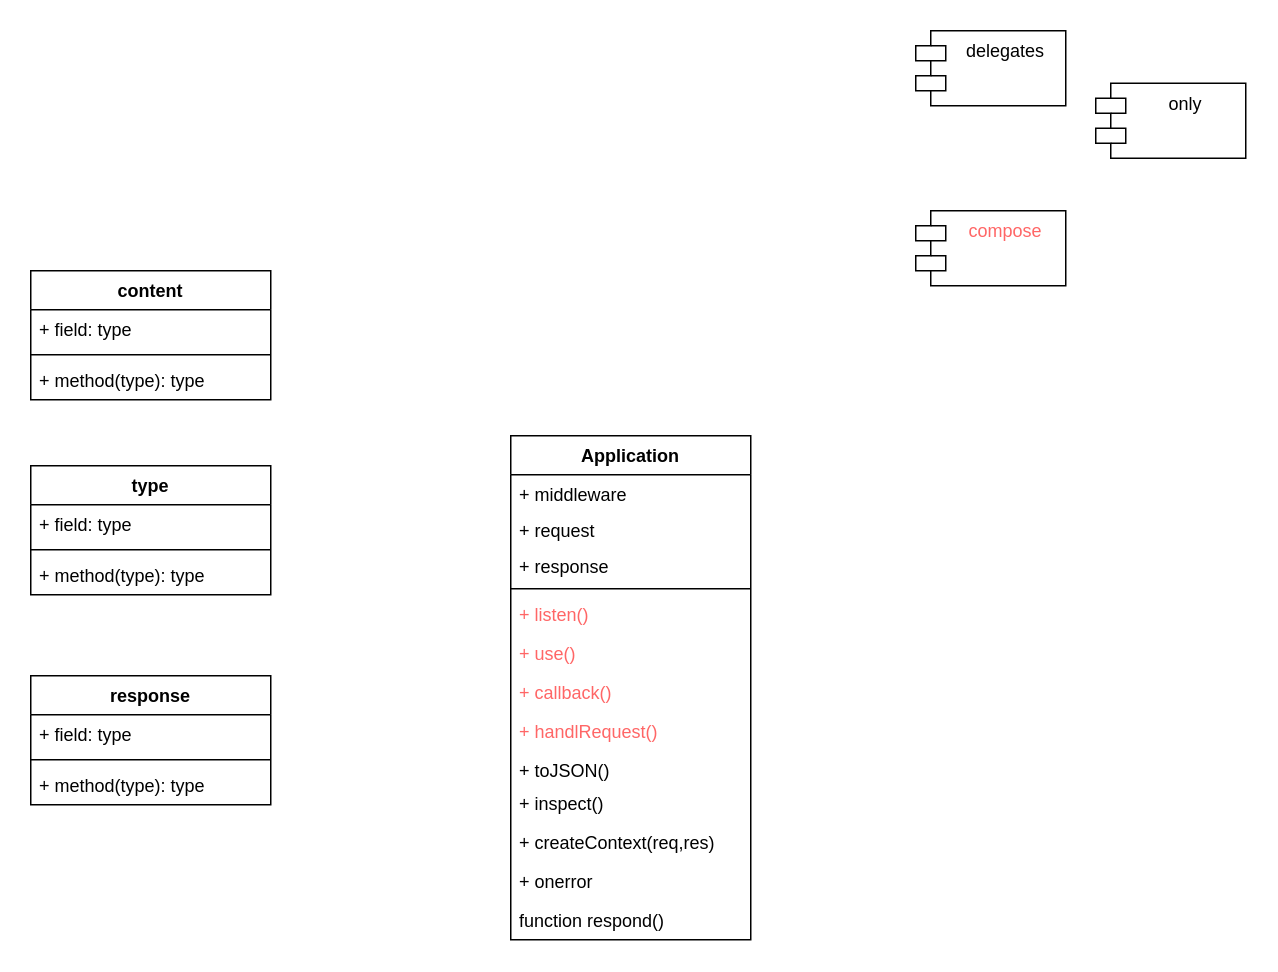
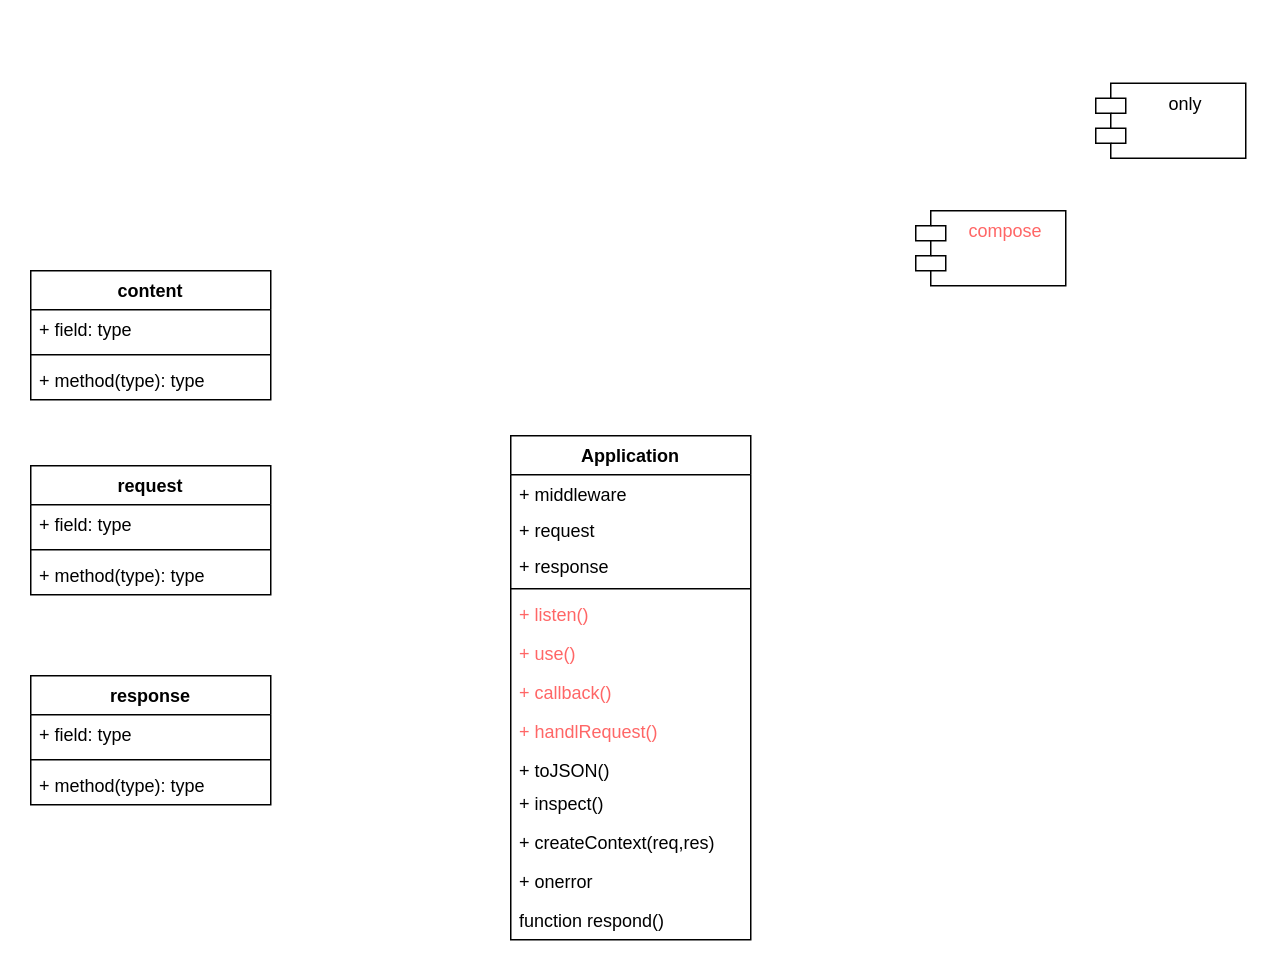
node "delegates": removed
node "type": label "type" -> "request"
